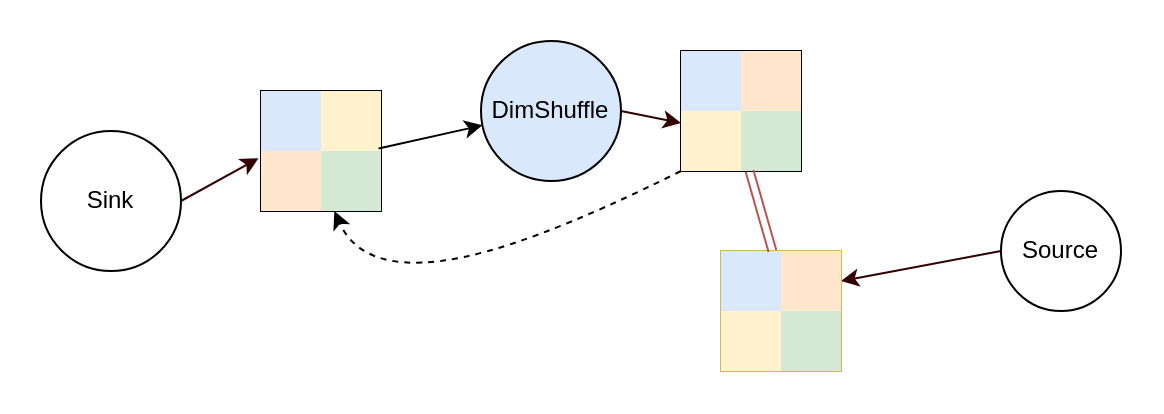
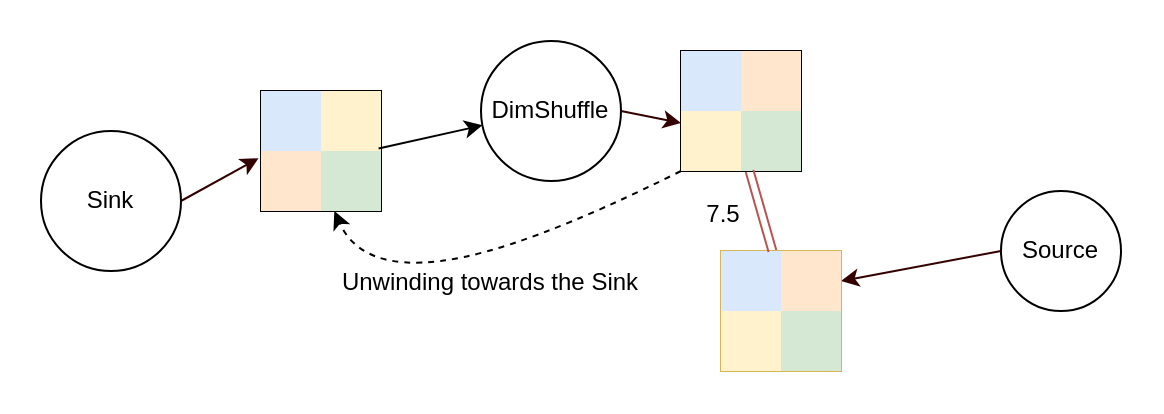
node "DimShuffle": fillcolor #dae8fc -> #ffffff
node "7.5": added
node "Unwinding towards the Sink": added
